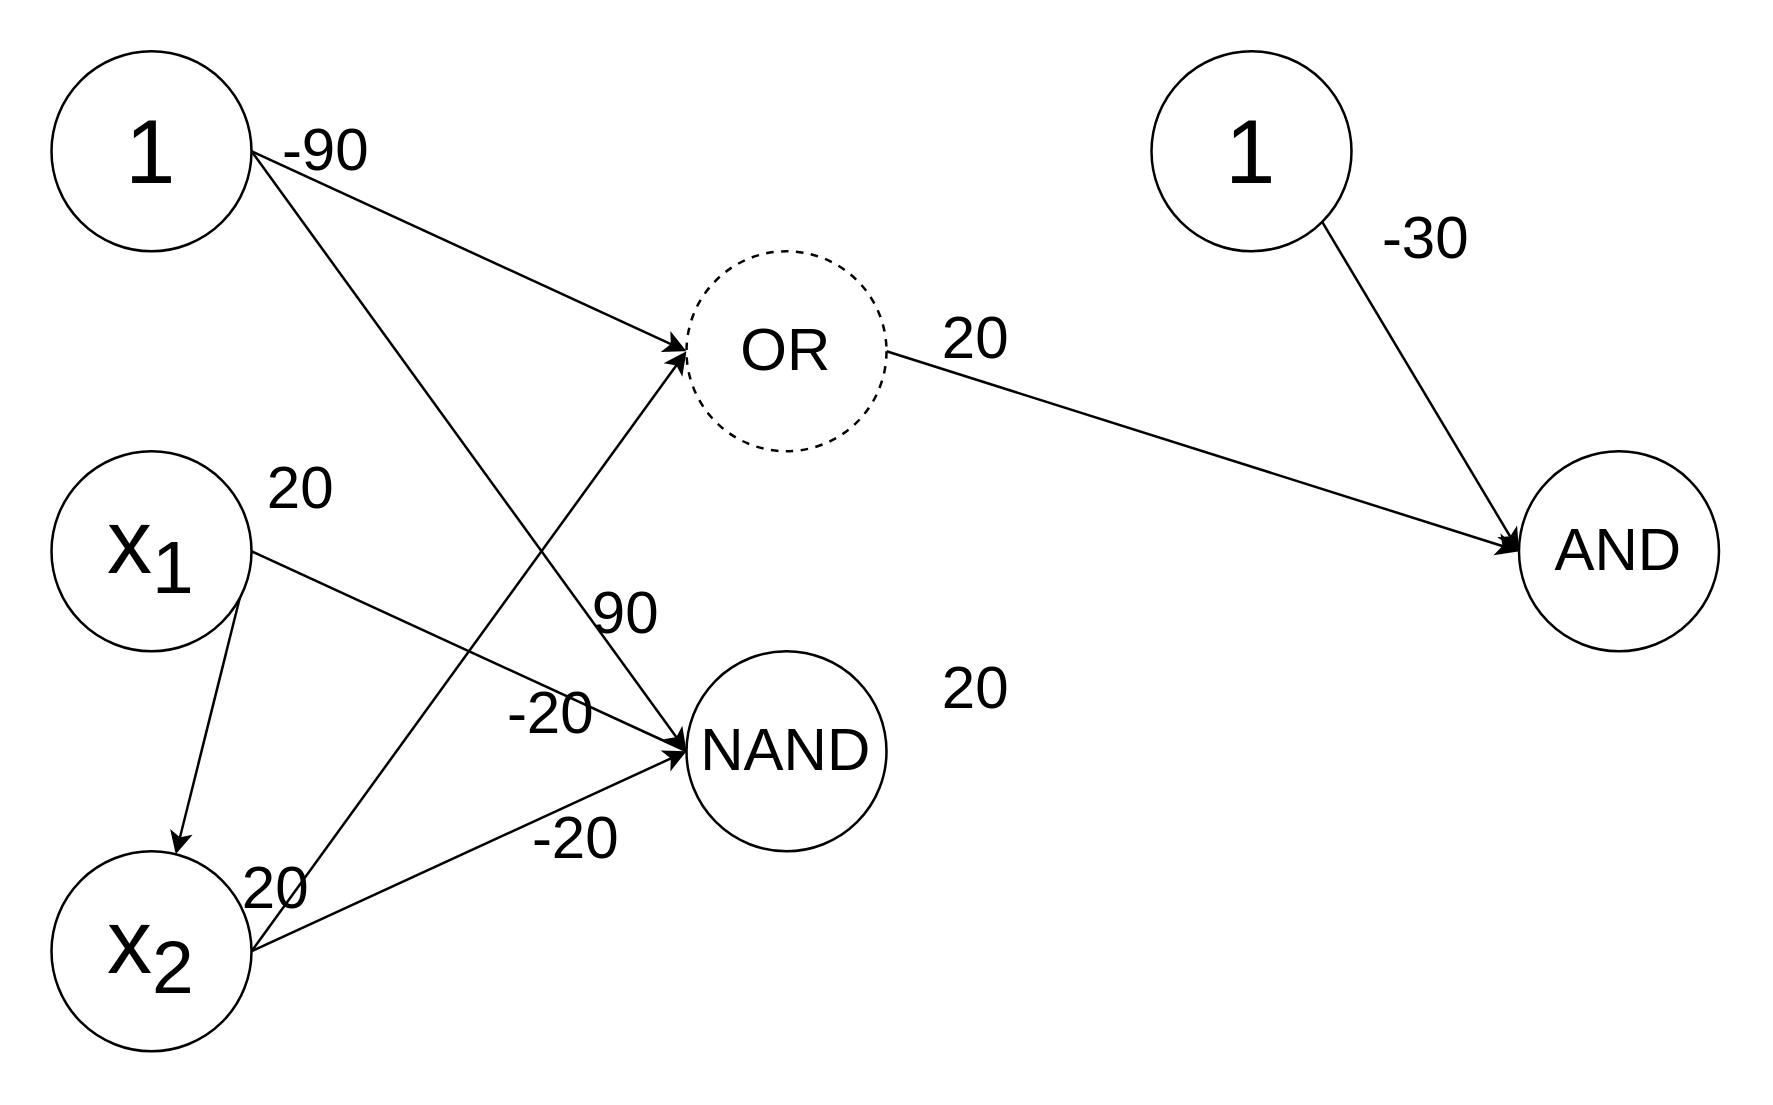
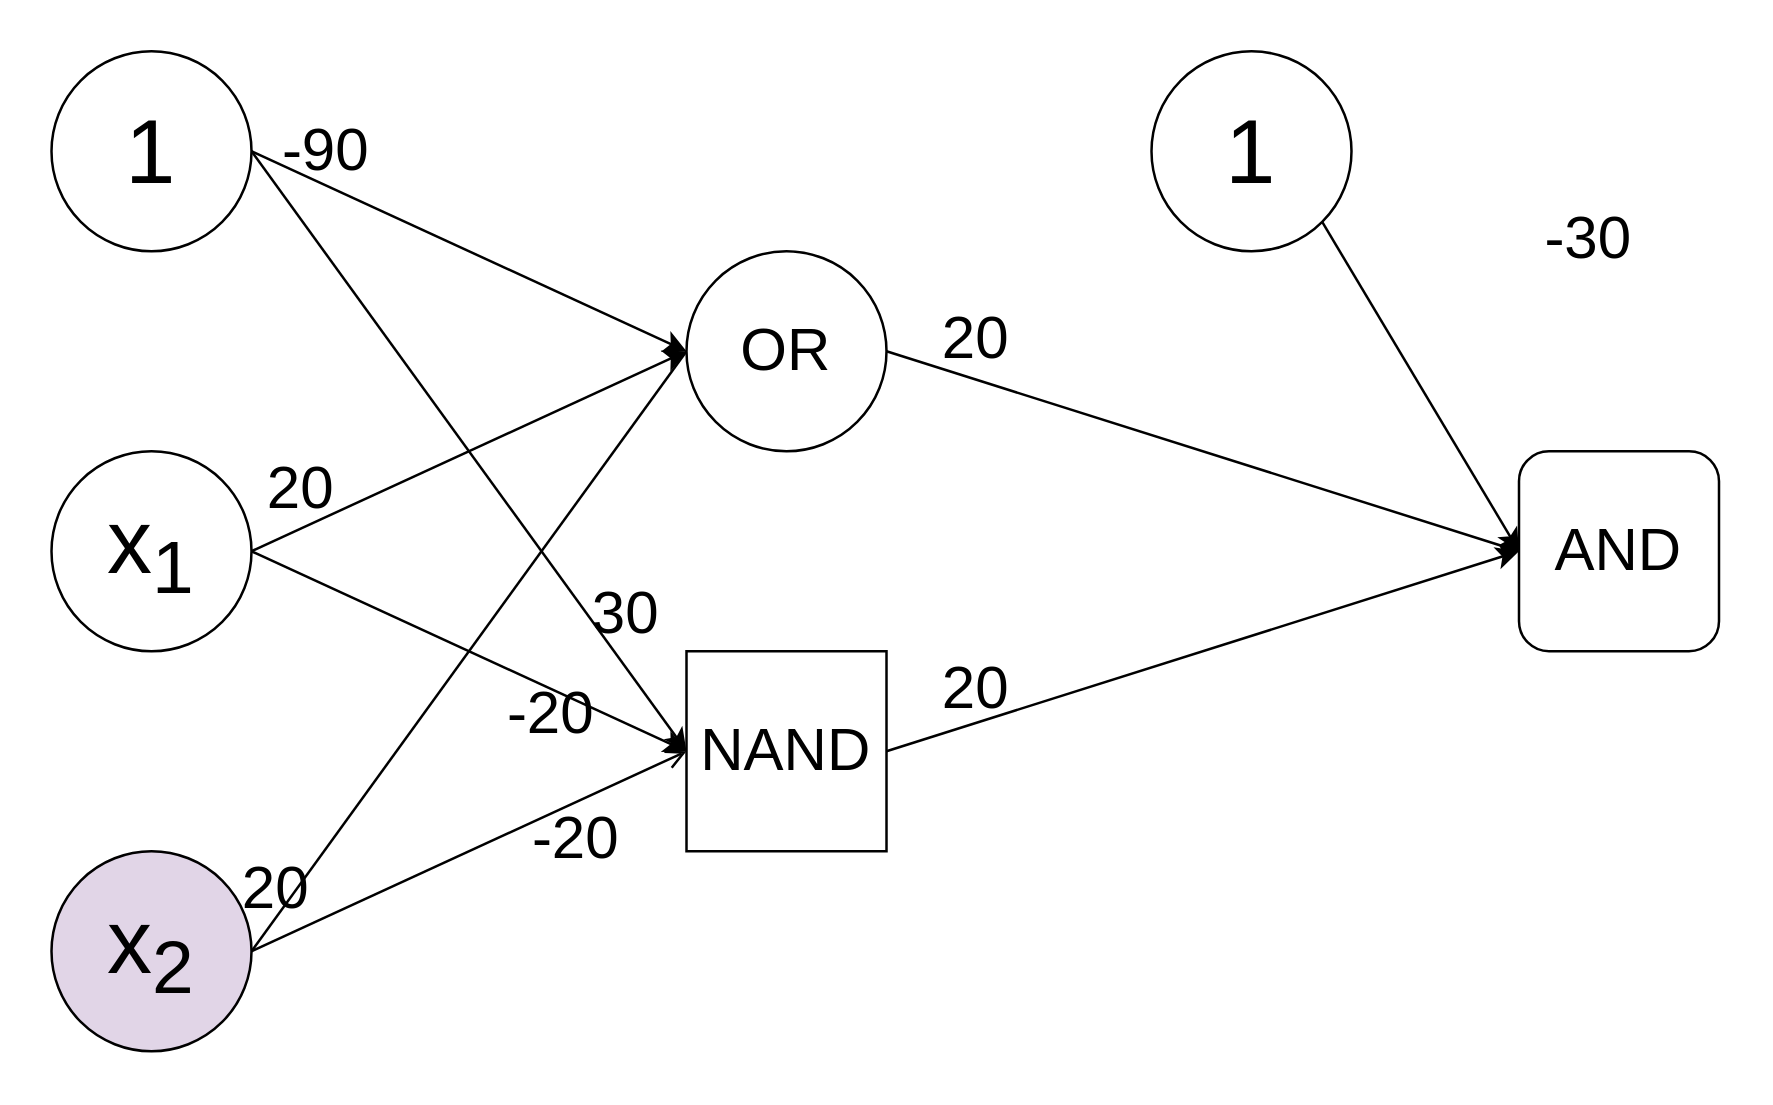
node "-30": moved (1426, 239) -> (1589, 239)
node "OR": style dashed -> solid
edge "x2" -> "OR": arrowhead classic -> none
edge "OR" -> "AND": arrowhead classic -> diamond
node "AND": shape ellipse -> rounded rectangle
node "90": label "90" -> "30"
edge "NAND" -> "AND": added
edge "x1" -> "x2": now "x1" -> "OR"
edge "x1" -- "NAND": arrowhead none -> classic
node "NAND": shape ellipse -> rectangle
edge "x2" -> "NAND": arrowhead classic -> open
node "x2": fillcolor #ffffff -> #e1d5e7
